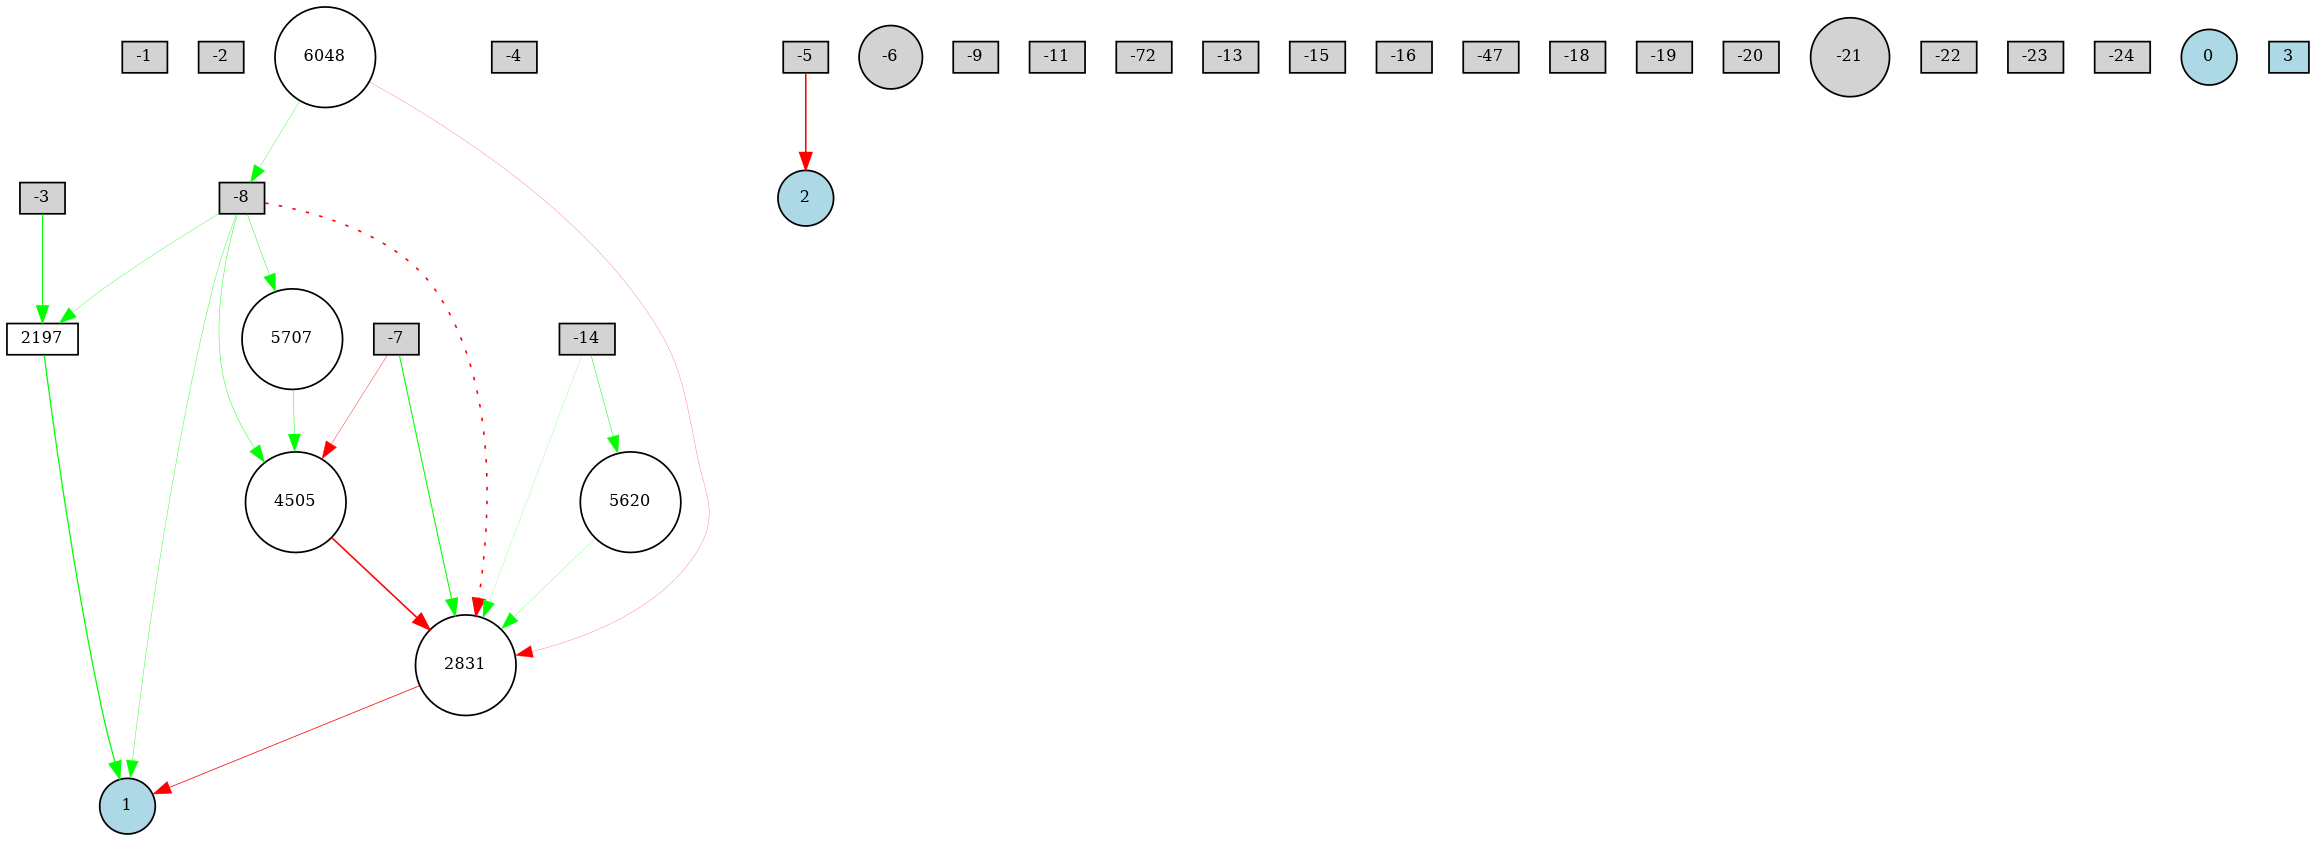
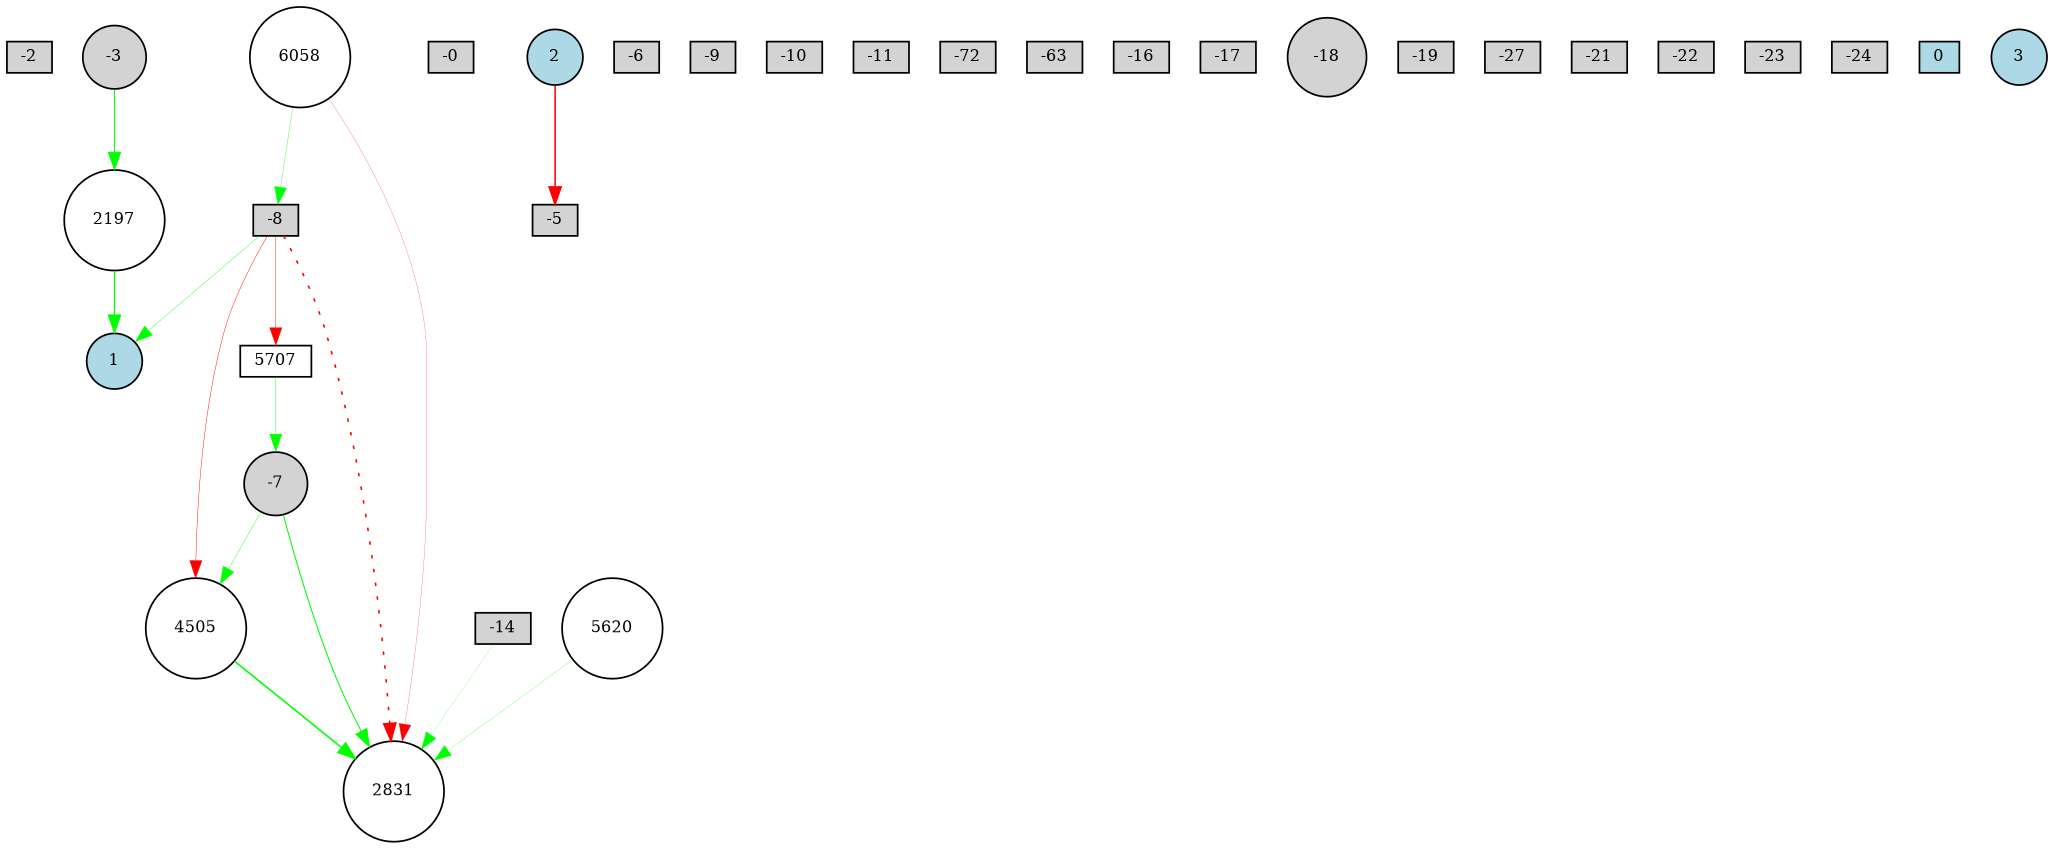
node "-1": removed
node "6048": label "6048" -> "6058"
node "-4": label "-4" -> "-0"
node "-10": added
node "-6": shape circle -> box
node "-13": label "-13" -> "-63"
node "-15": removed
node "-47": label "-47" -> "-17"
node "-18": shape box -> circle
node "-20": label "-20" -> "-27"
node "-21": shape circle -> box
node "0": shape circle -> box
node "3": shape box -> circle
edge "-5" -> "2": reversed
node "-3": shape box -> circle
edge "-8" -> "5707": color green -> red
edge "-8" -> "2197": removed
edge "-8" -> "4505": color green -> red
node "2197": shape box -> circle
node "5707": shape circle -> box
node "-7": shape box -> circle
edge "-14" -> "5620": removed
edge "-7" -> "4505": color red -> green
edge "5707" -> "4505": now "5707" -> "-7"
edge "4505" -> "2831": color red -> green
edge "2831" -> "1": removed
